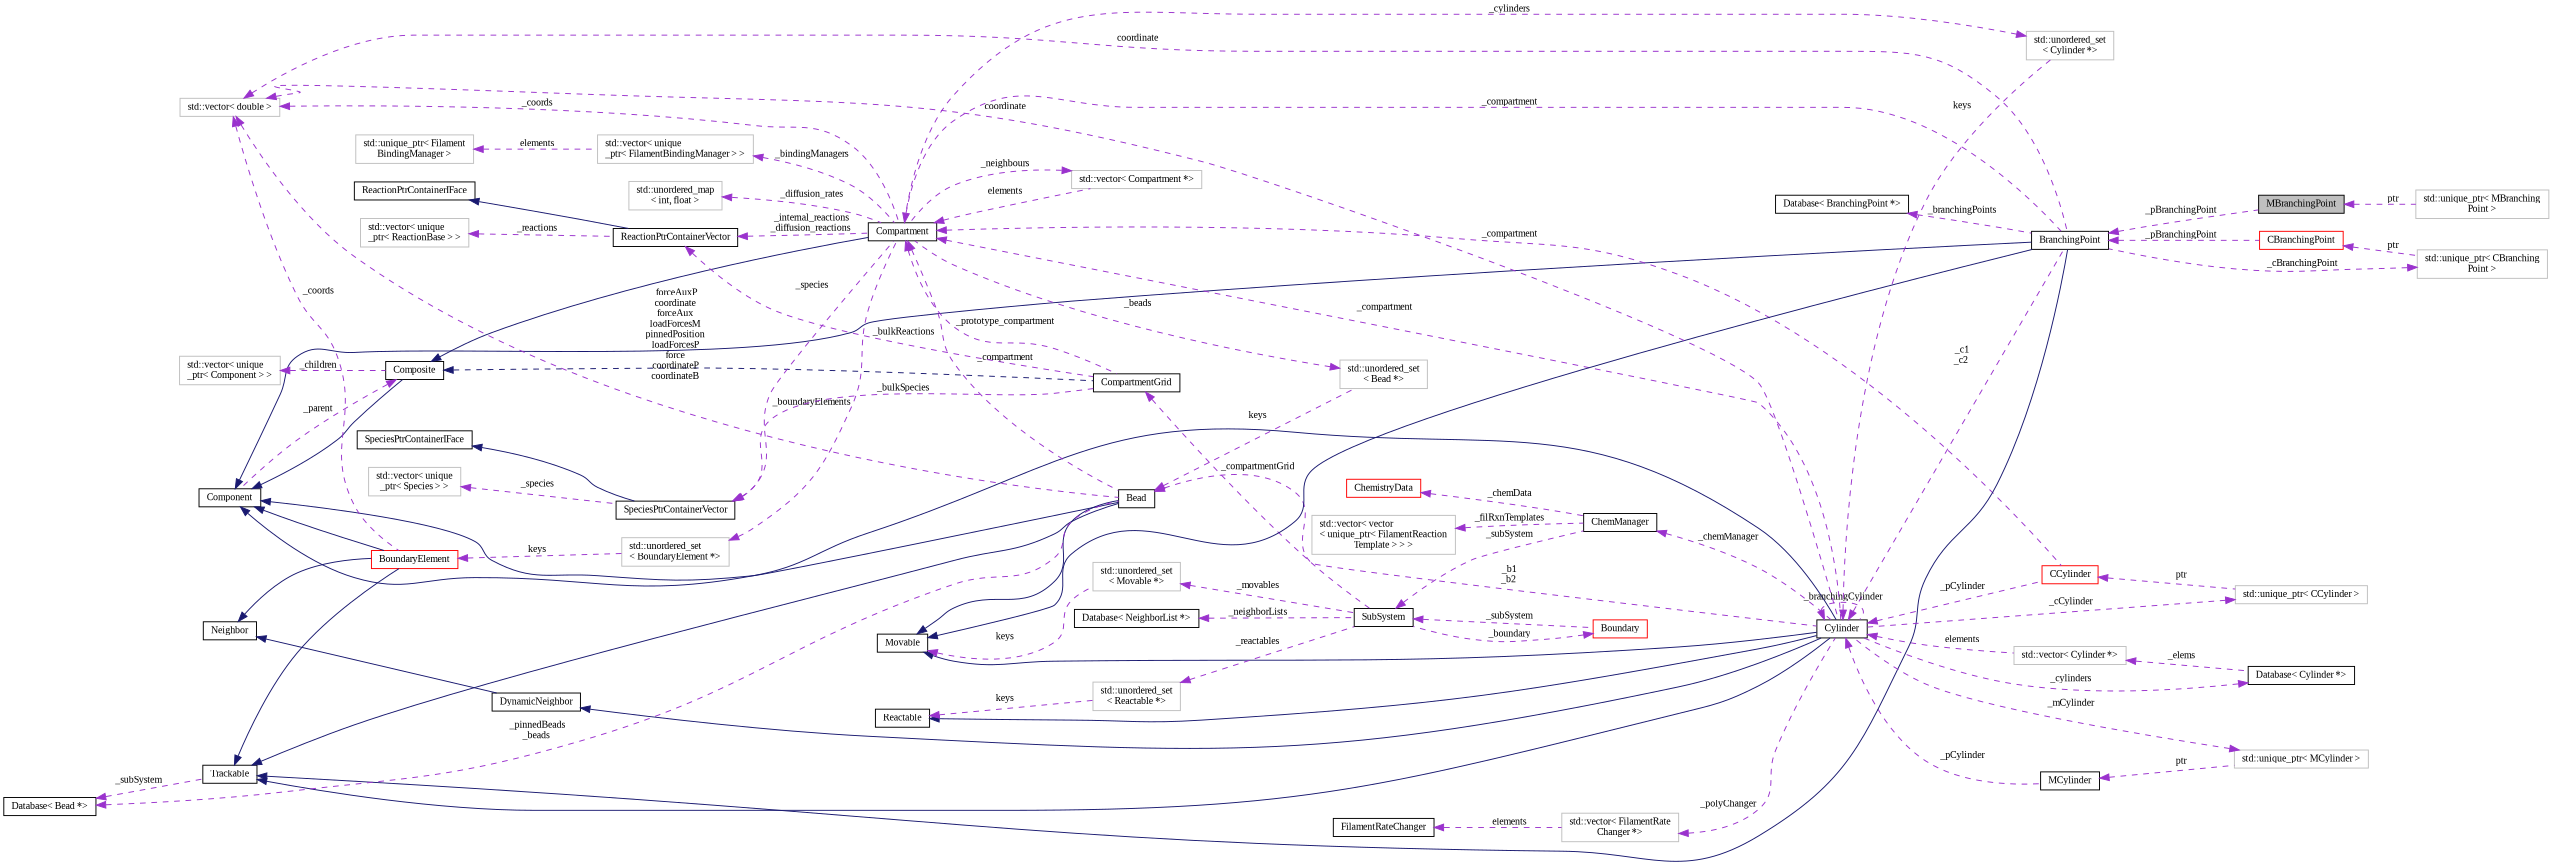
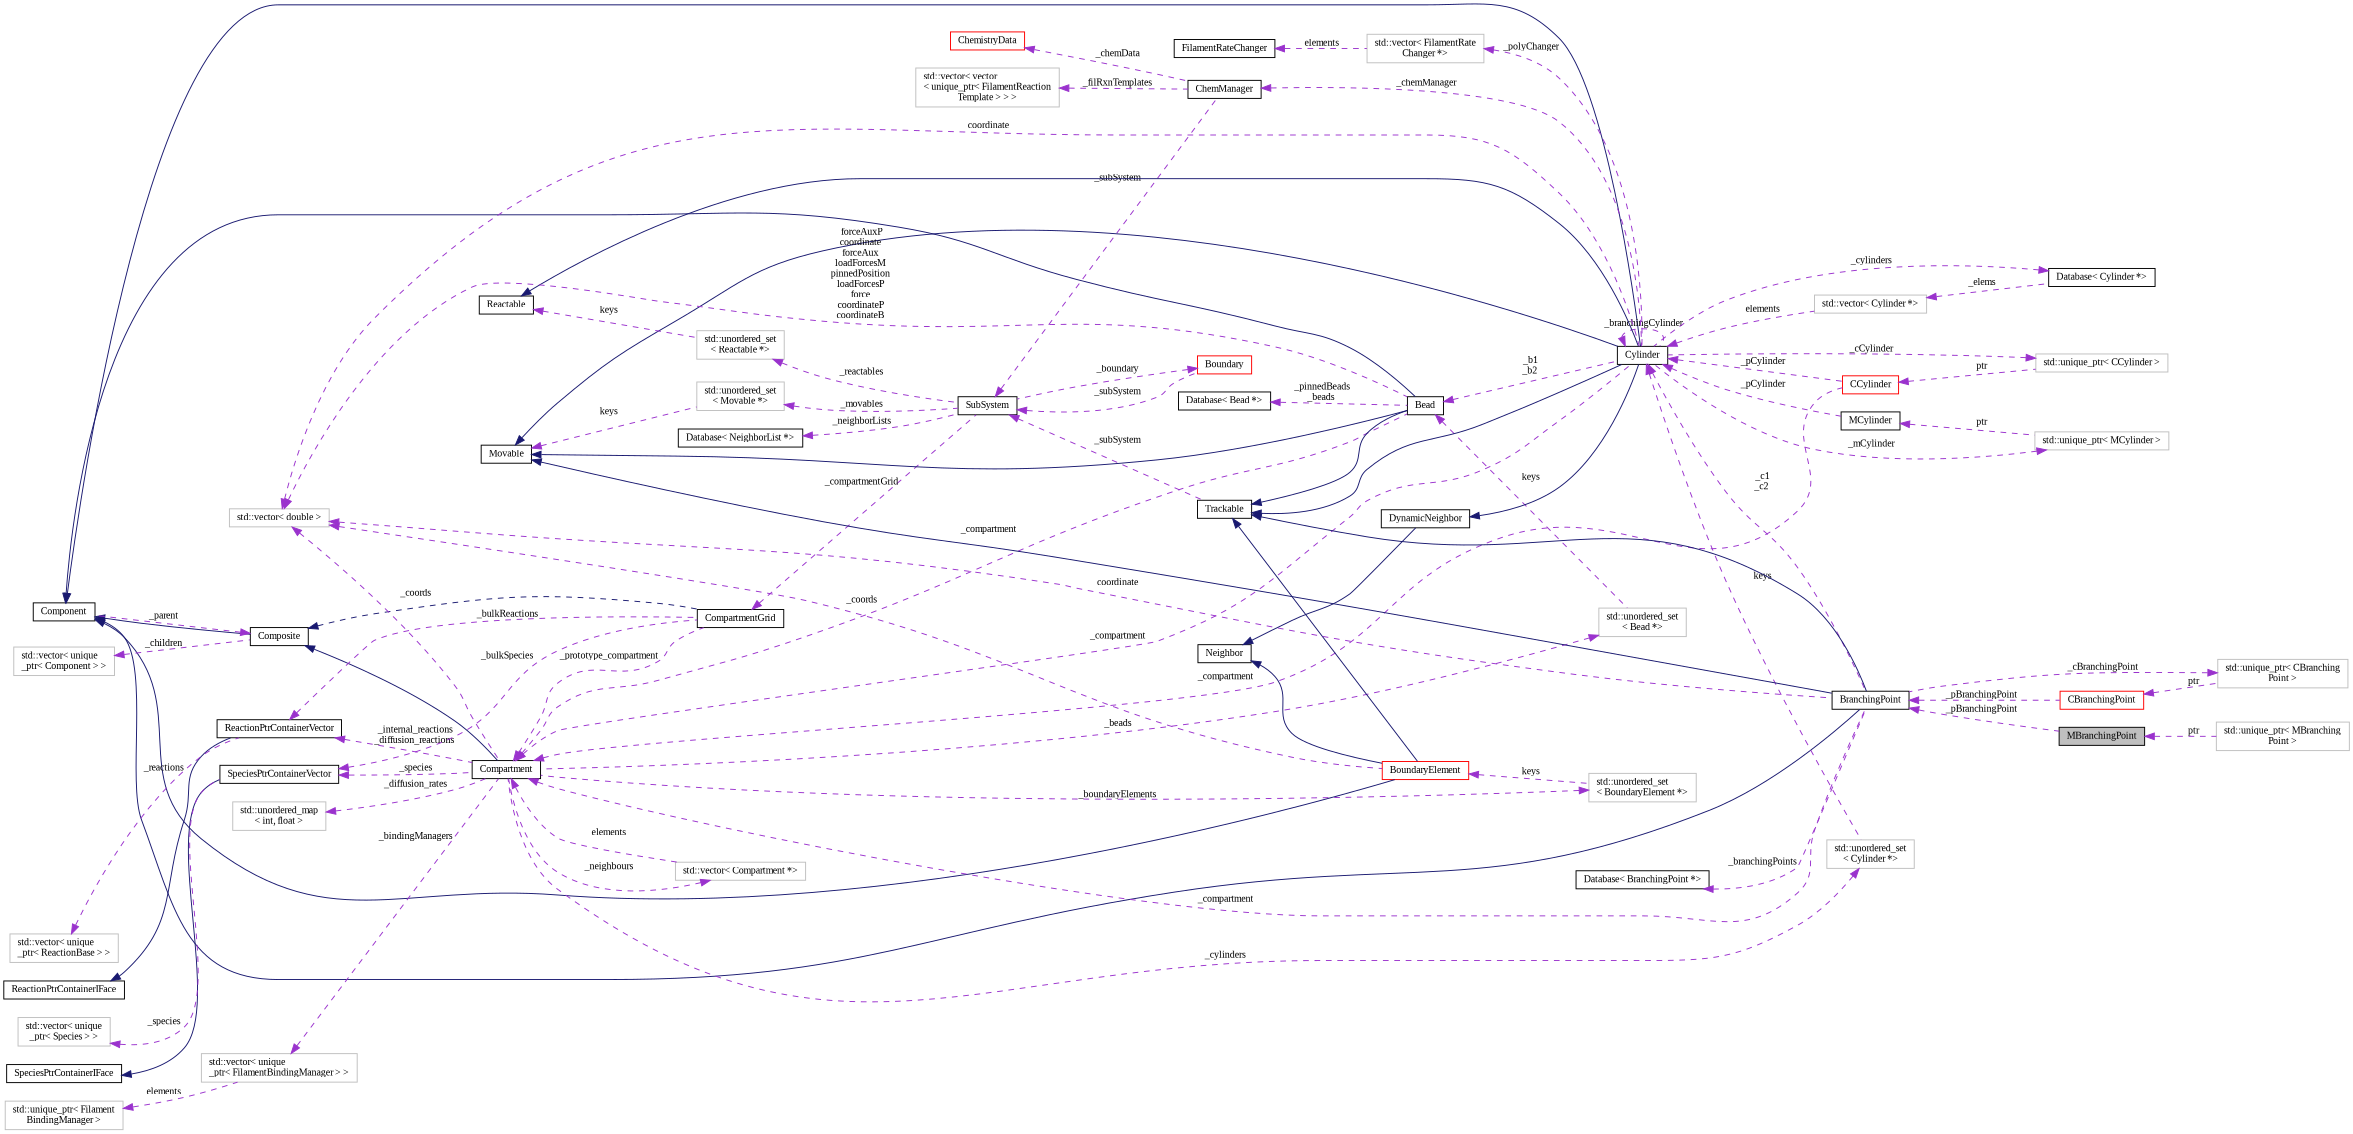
edge "Trackable" -> "Database< Bead *>": now "Trackable" -> "SubSystem"
